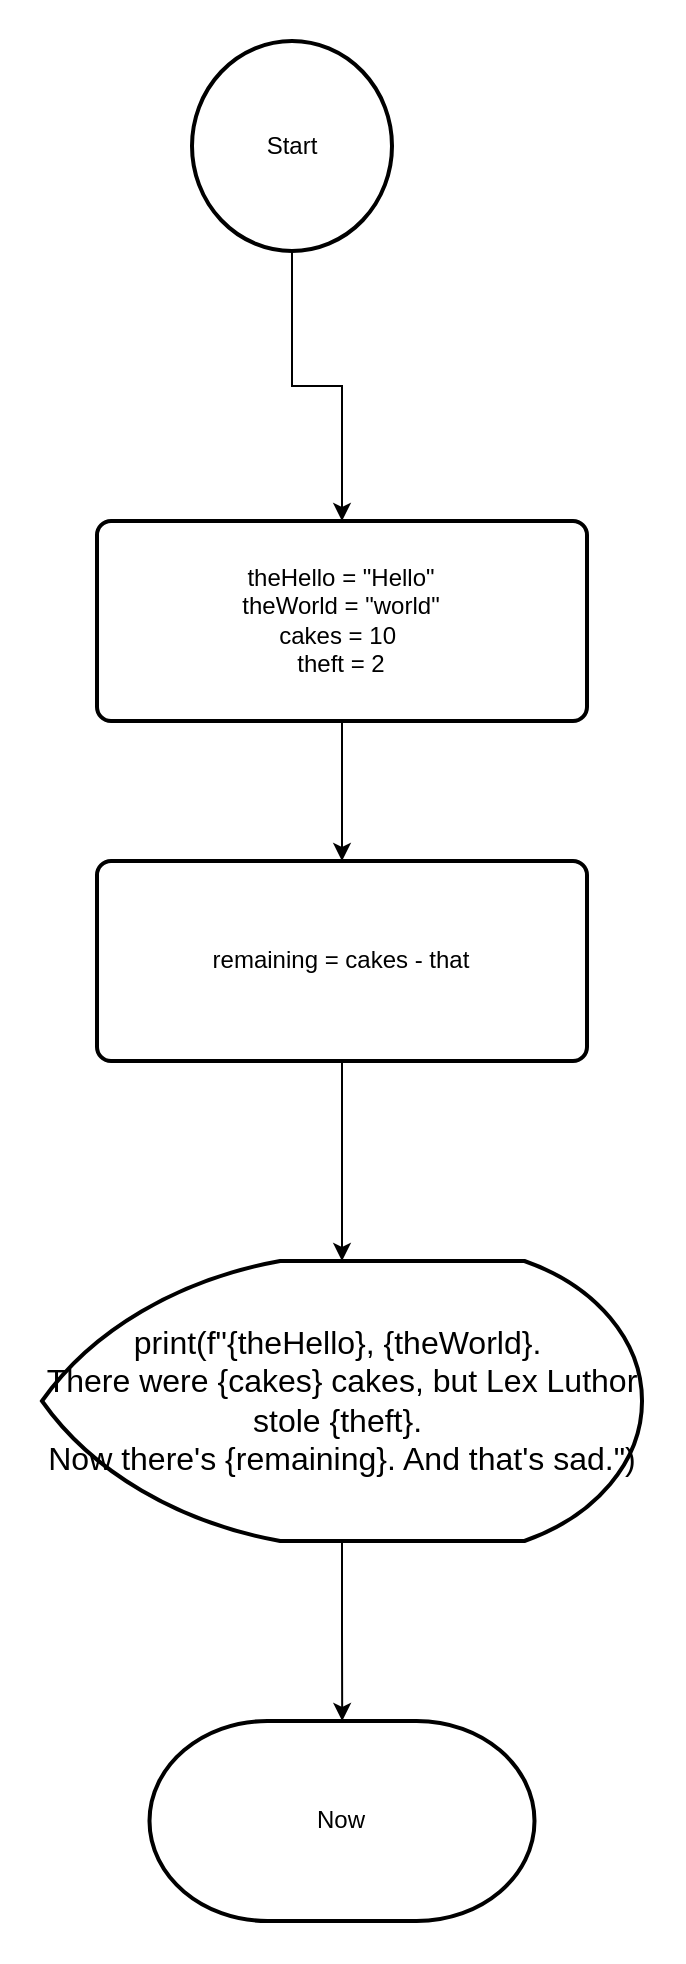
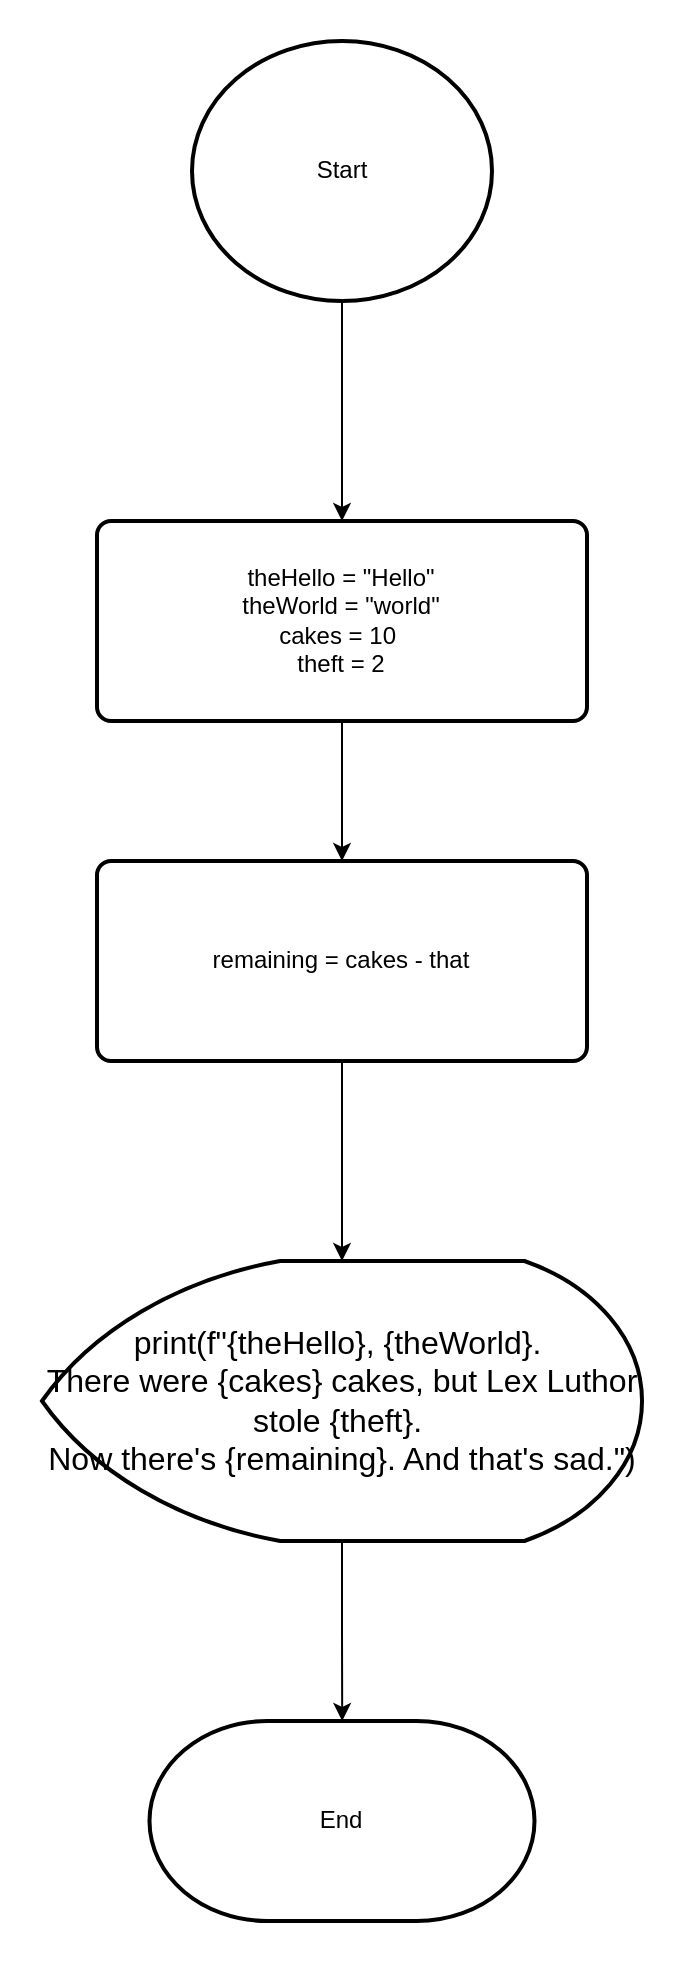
node "Start": size 200x210 -> 300x260
node "Now": label "Now" -> "End"
